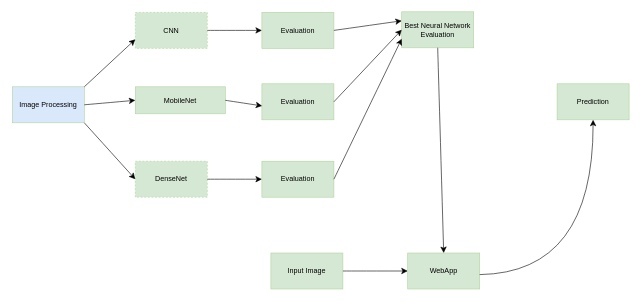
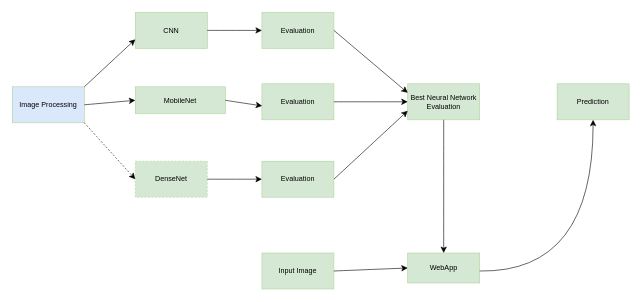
node "CNN": style dashed -> solid
node "Best Neural Network Evaluation": moved (438, 30) -> (444, 102)
edge "Image Processing" -> "DenseNet": style solid -> dashed
node "Input Image": moved (307, 271) -> (298, 271)
node "WebApp": size 72x36 -> 72x30
